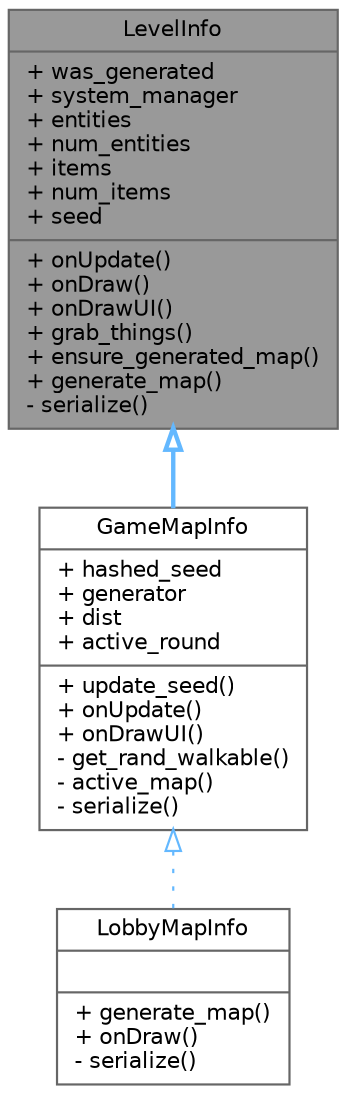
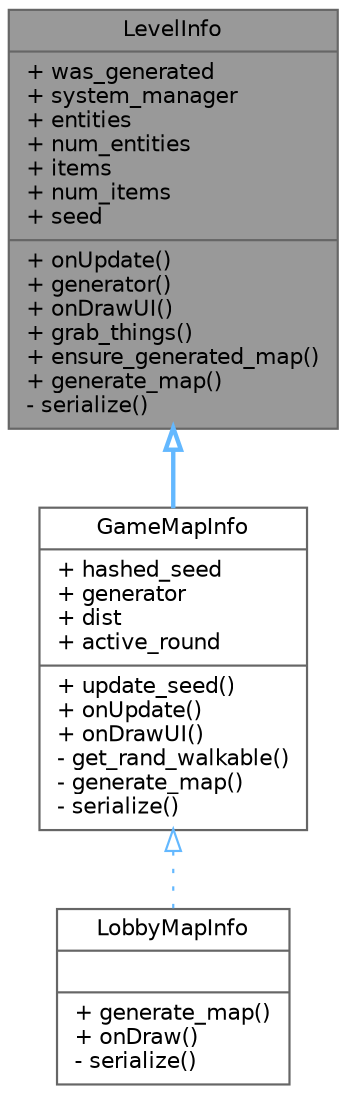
node "LevelInfo": text "+ onDraw()" -> "+ generator()"
node "GameMapInfo": text "- active_map()" -> "- generate_map()"
